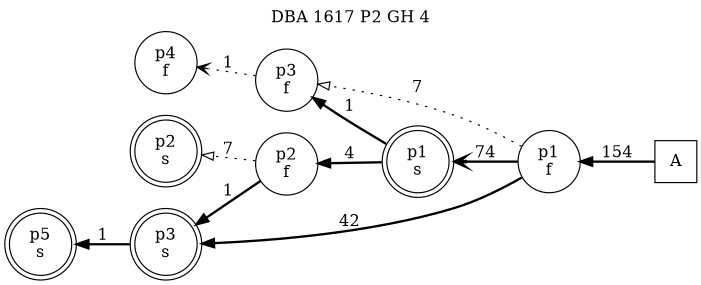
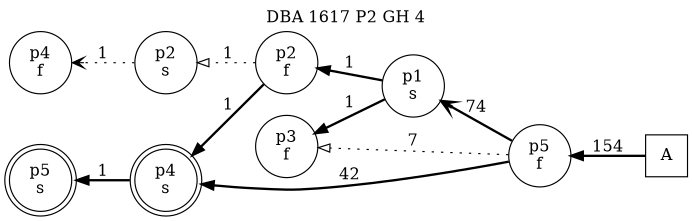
edge "p3 f" -> "p4 f": now "p2 s" -> "p4 f"
edge "p2 f" -> "p2 s": label "7" -> "1"
node "p2 s": shape doublecircle -> circle
edge "p1 s" -> "p2 f": label "4" -> "1"
node "p1 s": shape doublecircle -> circle
node "p1 f": label "p1 f" -> "p5 f"
node "p3 s": label "p3 s" -> "p4 s"
